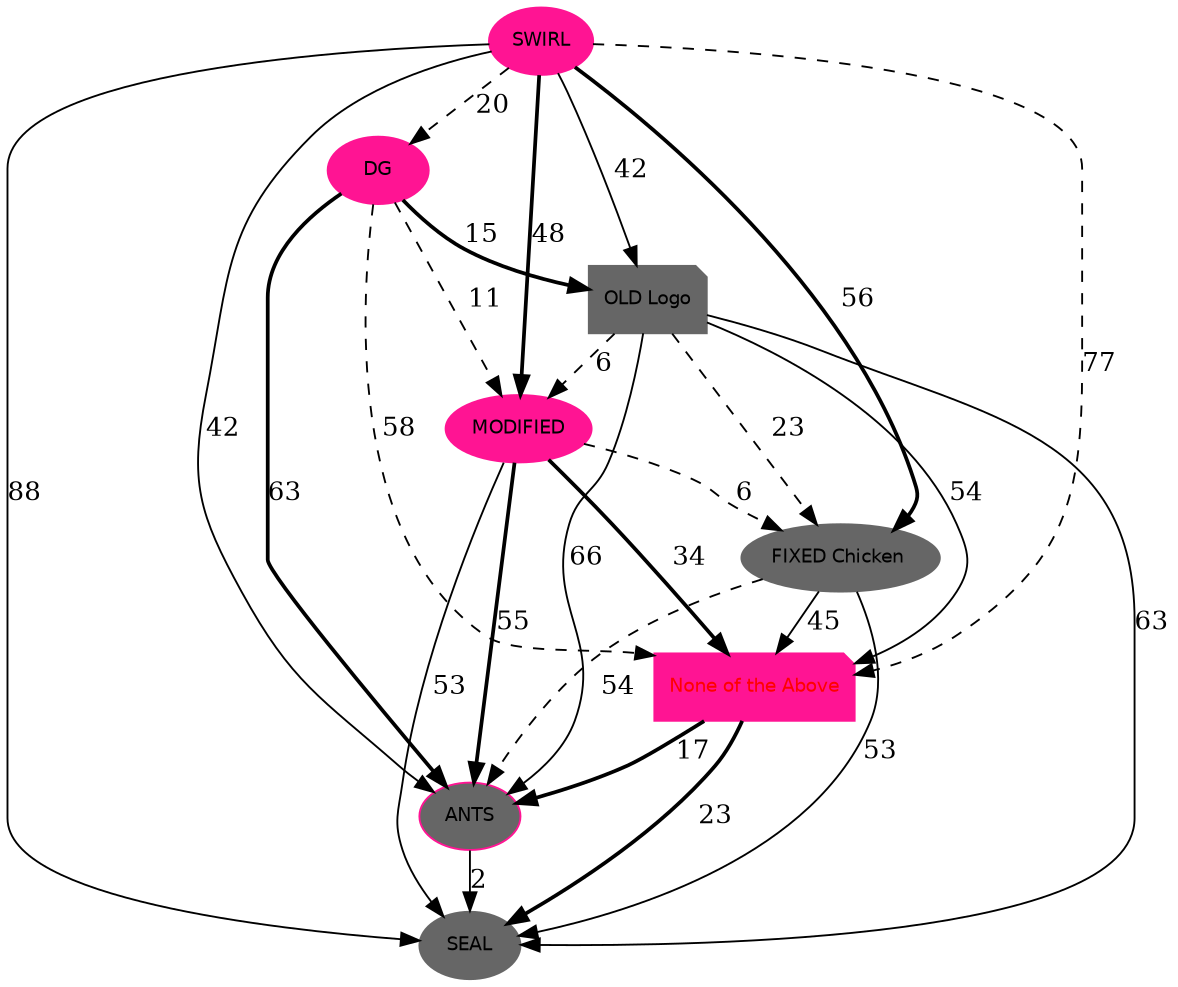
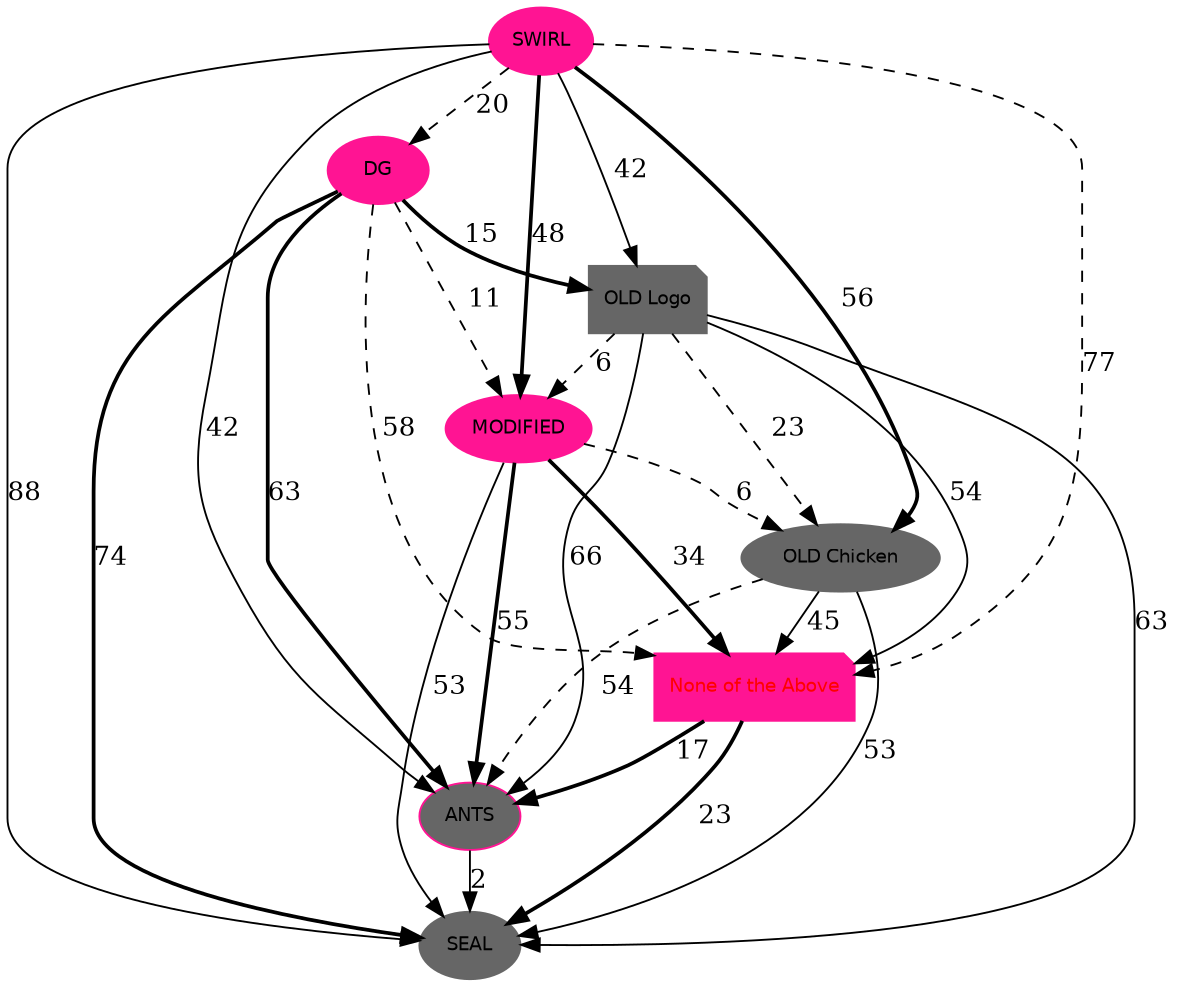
node "FIXED Chicken": label "FIXED Chicken" -> "OLD Chicken"
edge "DG" -> "SEAL": added, label "74"
